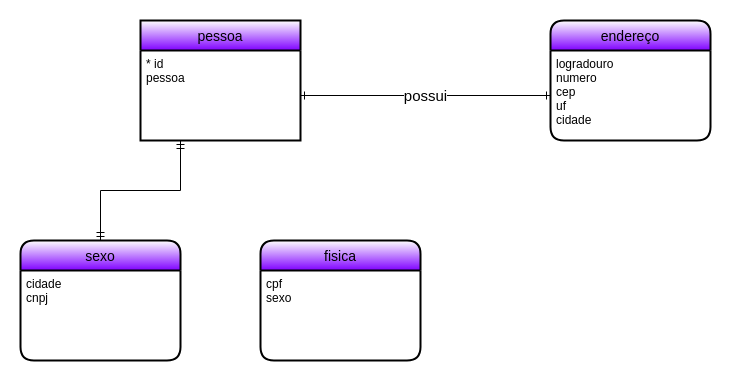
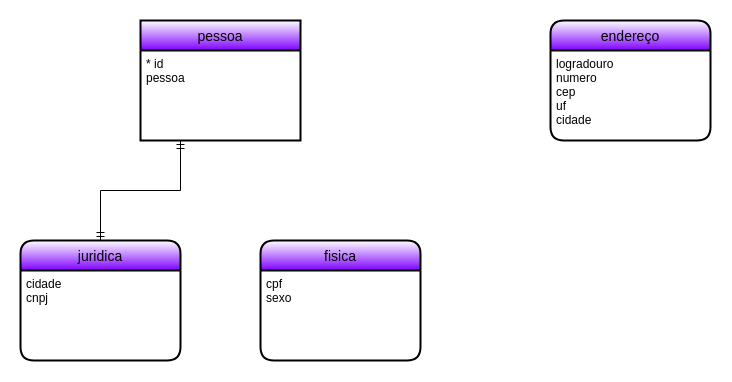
edge "* id pessoa" -- "logradouro numero cep uf cidade": removed, label "possui"
node "sexo": label "sexo" -> "juridica"
